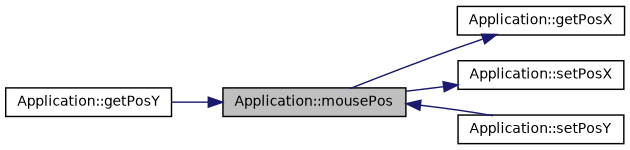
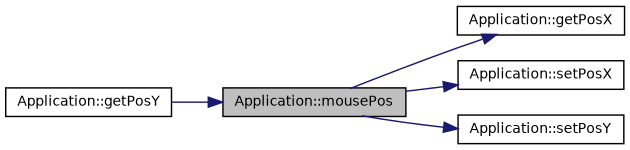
edge "Application::setPosY" -> "Application::mousePos": reversed
